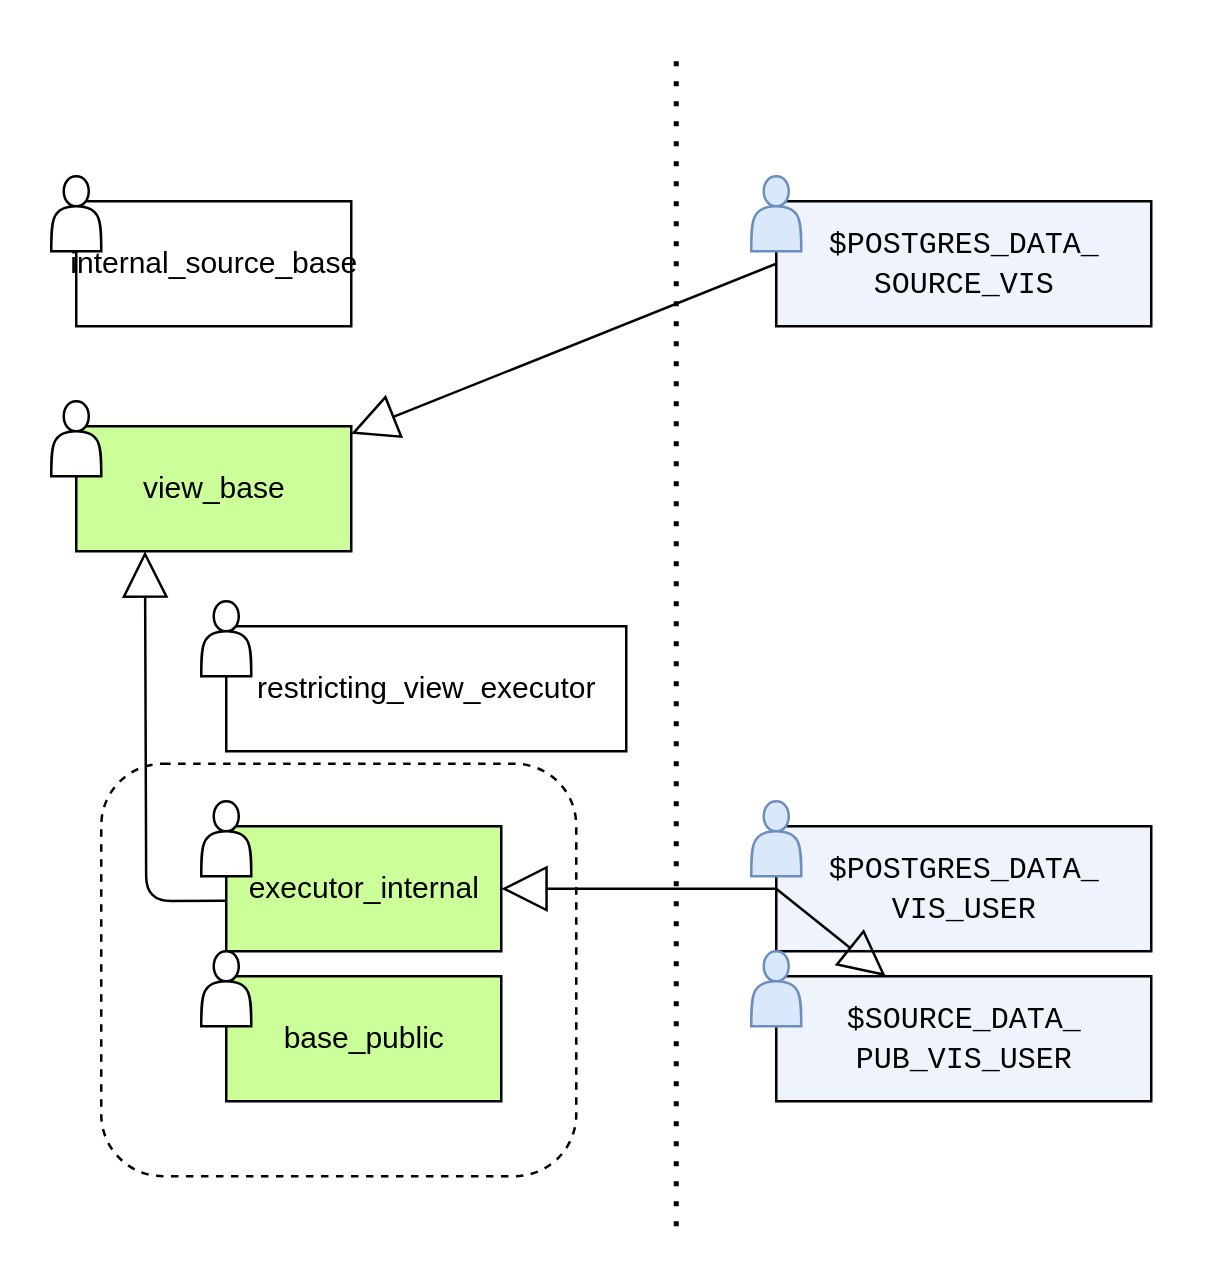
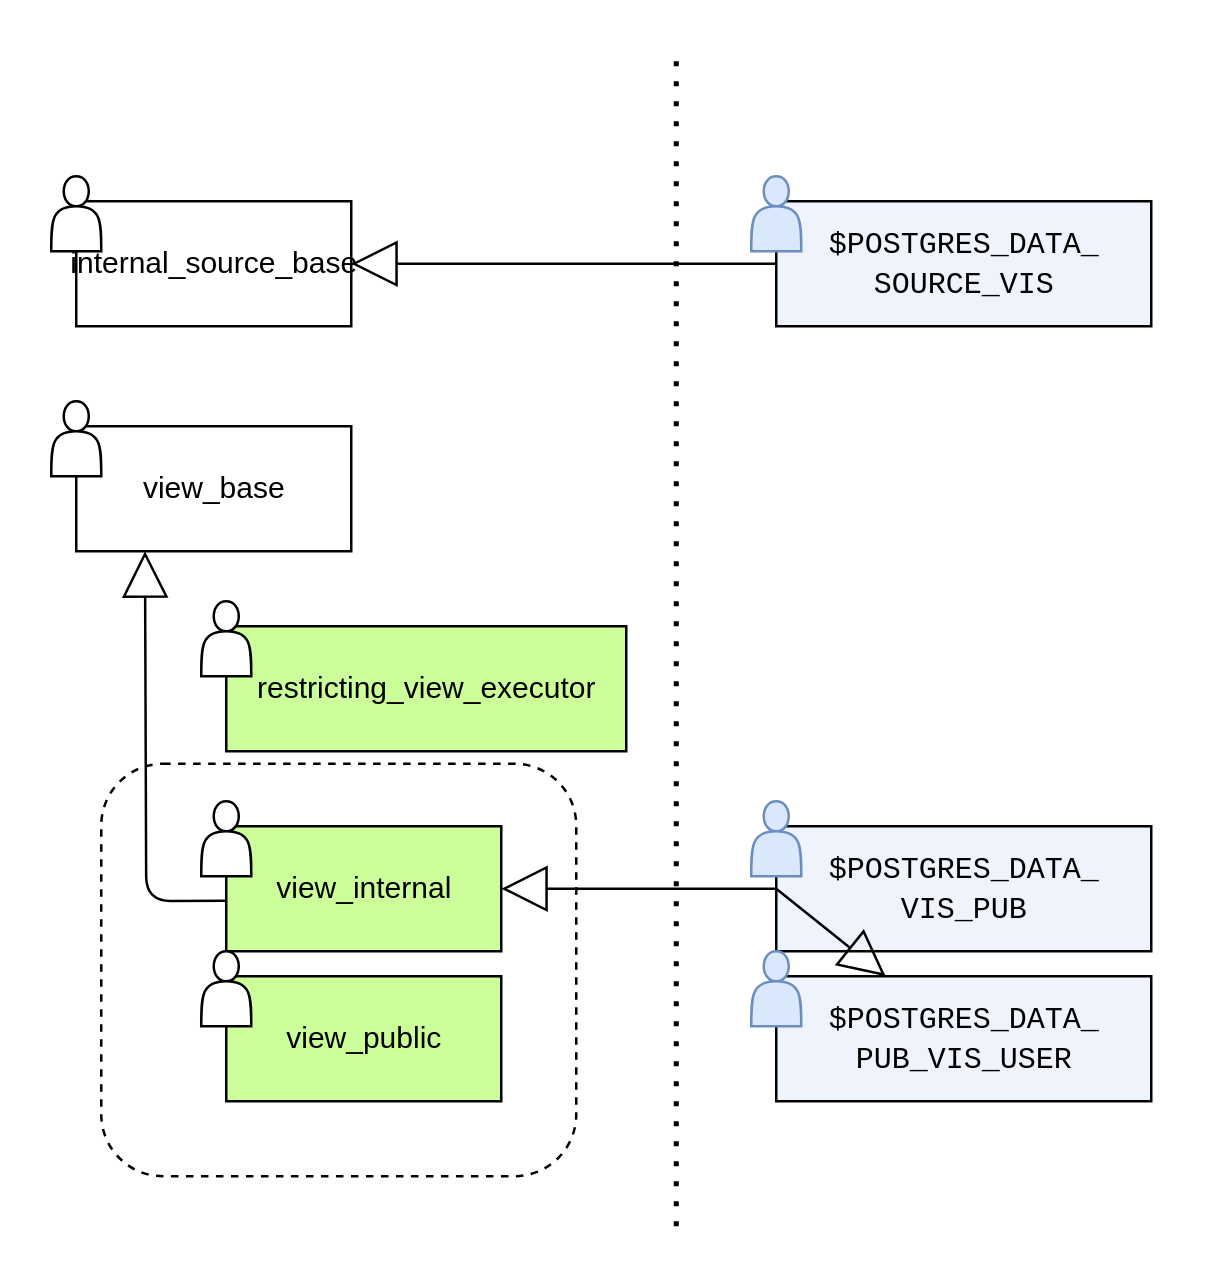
edge "$POSTGRES_DATA_ SOURCE_VIS" -> "view_base": now "$POSTGRES_DATA_ SOURCE_VIS" -> "internal_source_base"
node "view_base": fillcolor #ccff99 -> #ffffff
node "restricting_view_executor": fillcolor #ffffff -> #ccff99
node "executor_internal": label "executor_internal" -> "view_internal"
node "$POSTGRES_DATA_ VIS_USER": label "$POSTGRES_DATA_ VIS_USER" -> "$POSTGRES_DATA_ VIS_PUB"
node "base_public": label "base_public" -> "view_public"
node "$SOURCE_DATA_ PUB_VIS_USER": label "$SOURCE_DATA_ PUB_VIS_USER" -> "$POSTGRES_DATA_ PUB_VIS_USER"
